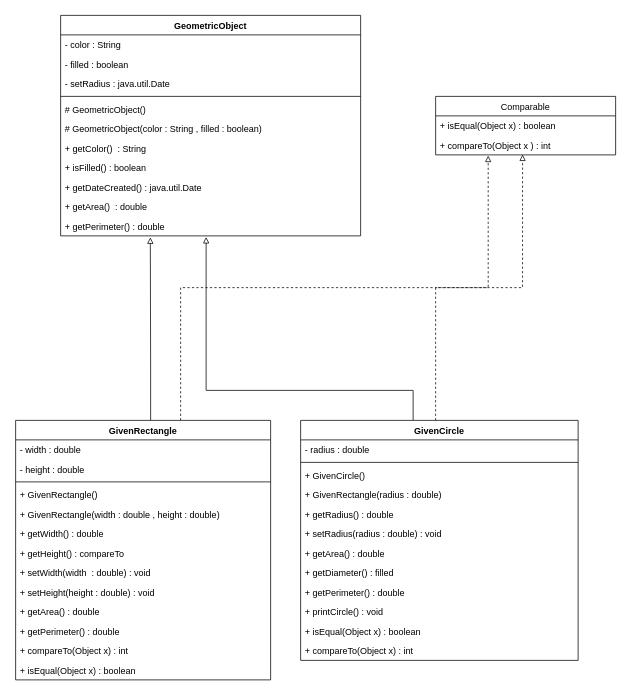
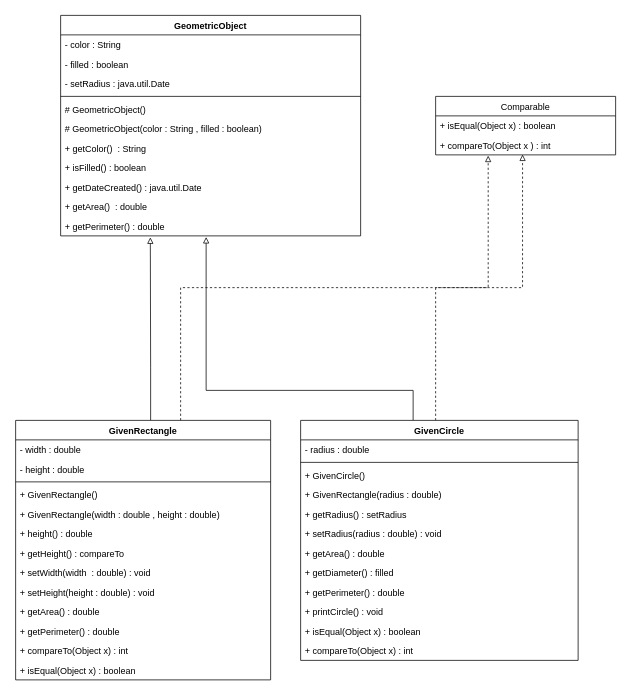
node "+ getRadius() : double": label "+ getRadius() : double" -> "+ getRadius() : setRadius"
node "+ getWidth() : double": label "+ getWidth() : double" -> "+ height() : double"
